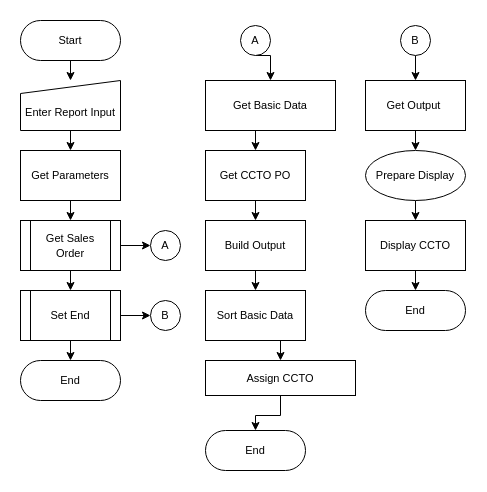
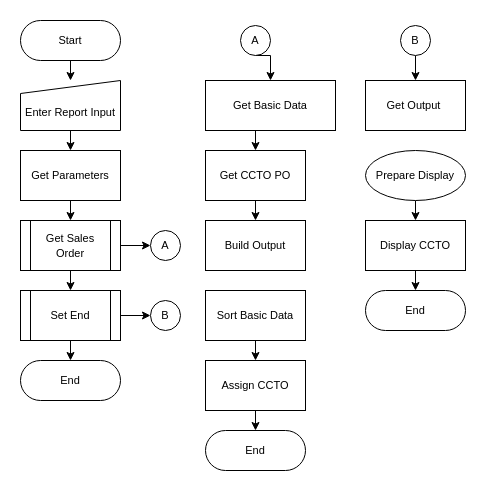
edge "Get Output" -> "Prepare Display": removed
edge "Build Output" -> "Sort Basic Data": removed
node "Assign CCTO": size 150x35 -> 100x50
